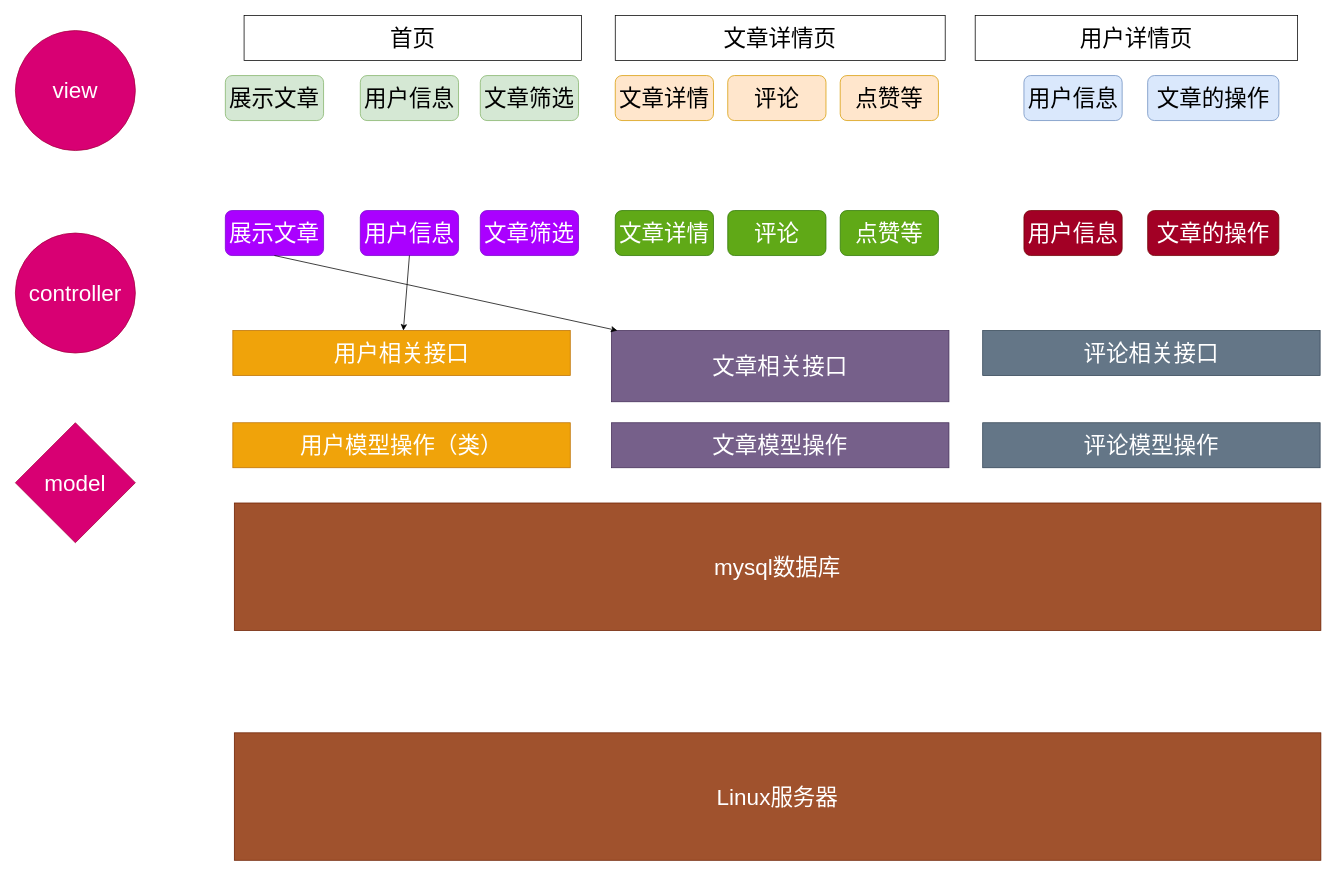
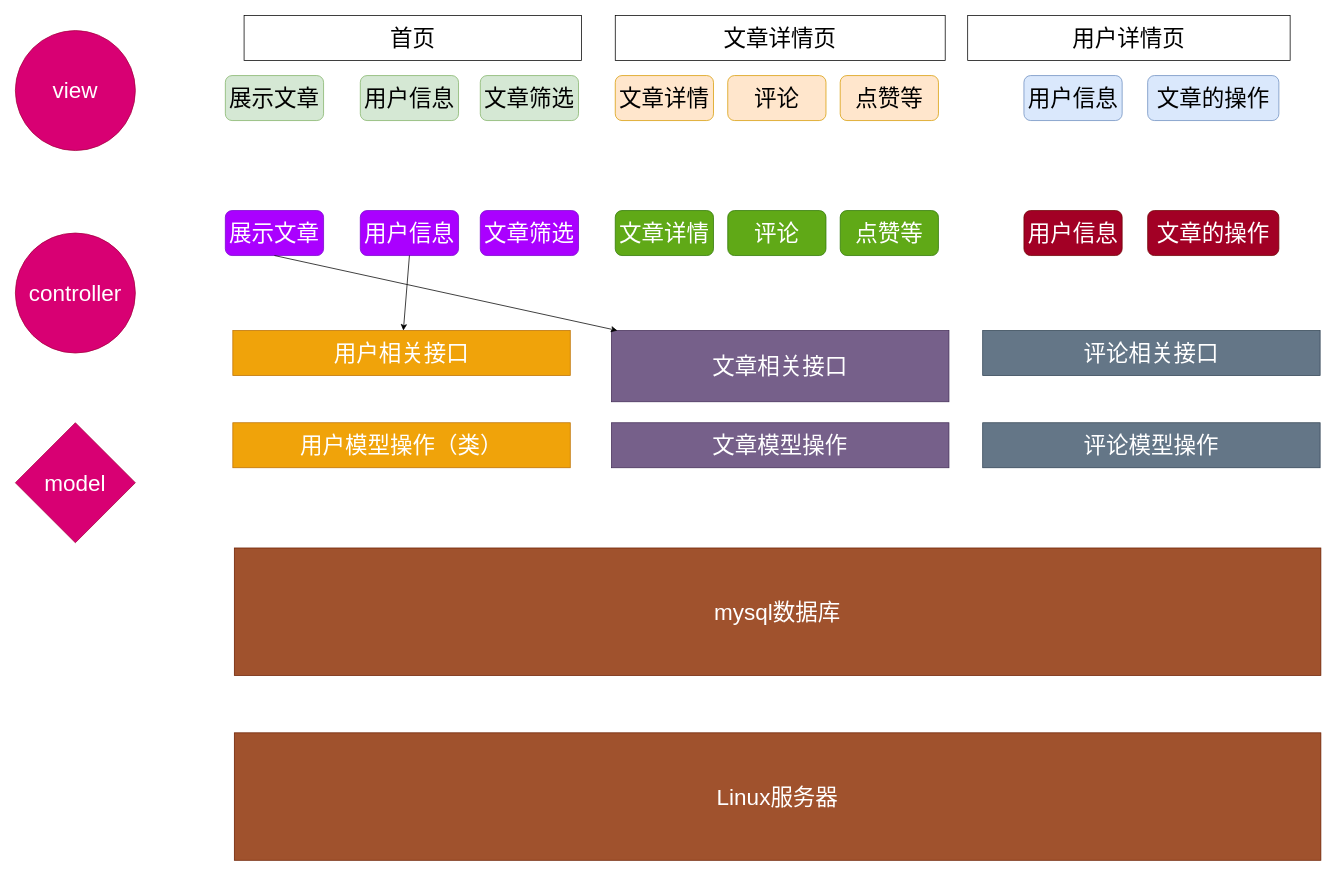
node "用户详情页": moved (1137, 38) -> (1129, 38)
node "mysql数据库": moved (778, 567) -> (778, 612)
